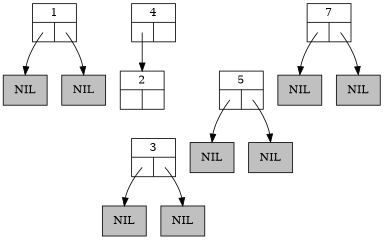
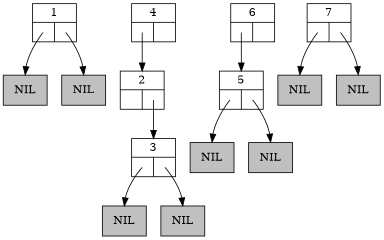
node "6": added
edge "2" -> "3": added
